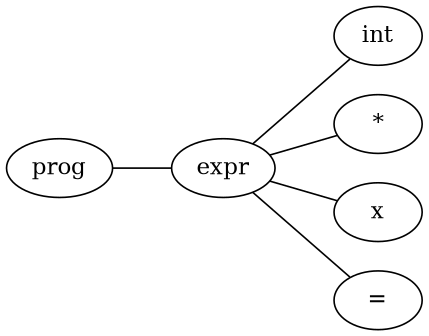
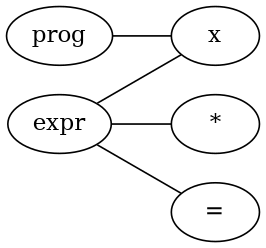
node "int": removed
edge "prog" -- "expr": now "prog" -- "x"
